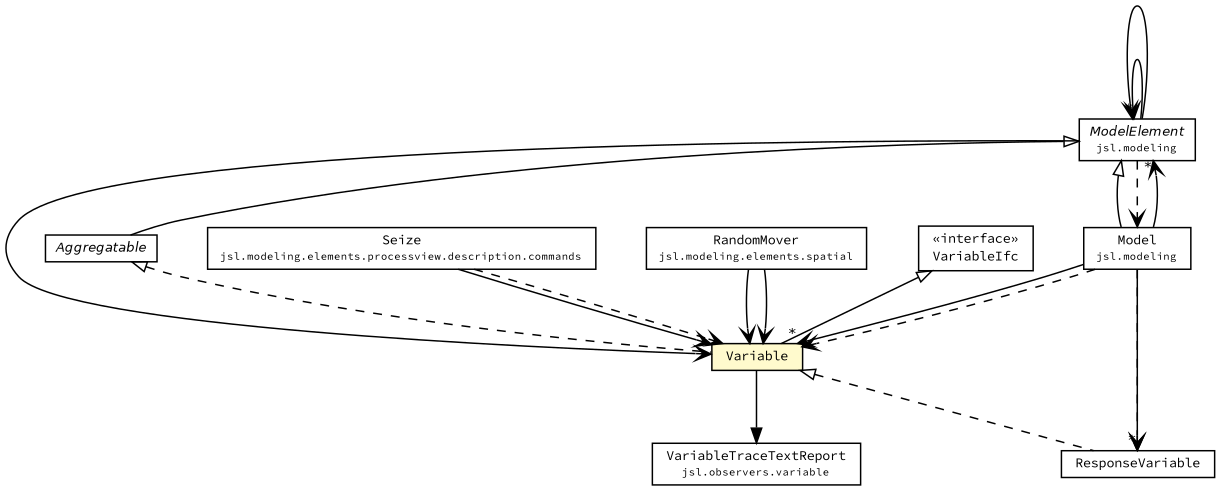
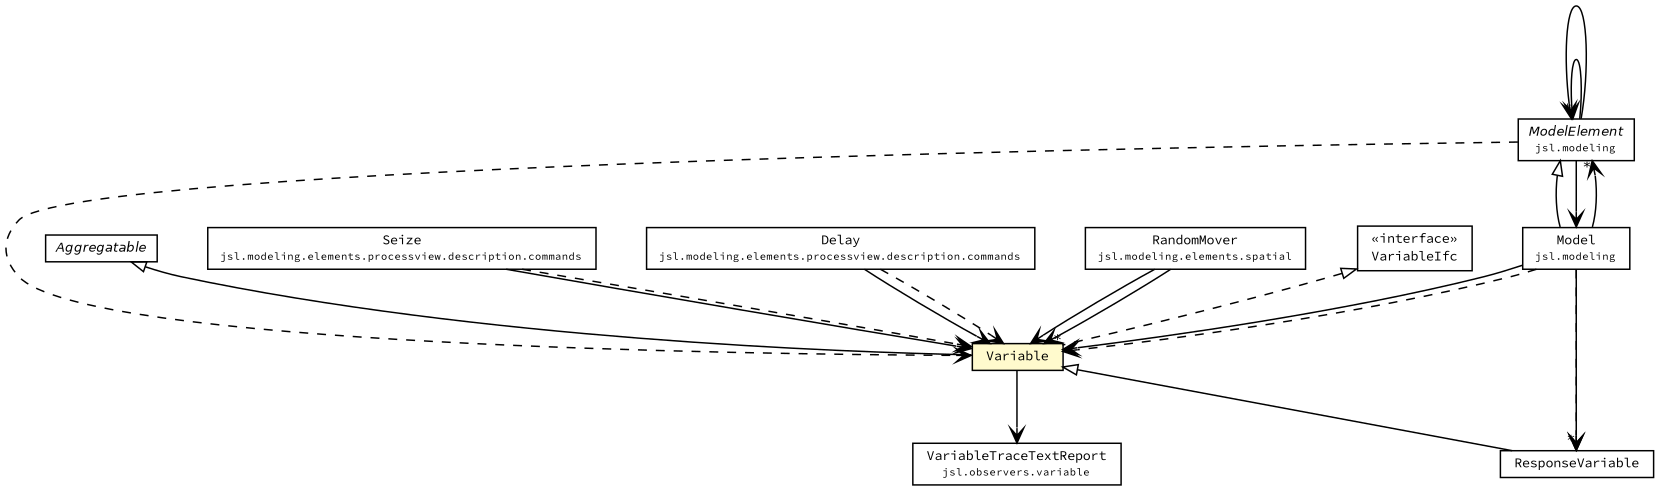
edge "Aggregatable" -> "ModelElement": removed
edge "ModelElement" -> "Variable": style solid -> dashed
edge "ModelElement" -> "Model": style dashed -> solid
node "Delay": added
edge "Variable" -> "VariableIfc": style solid -> dashed
edge "Variable" -> "Aggregatable": style dashed -> solid
edge "Variable" -> "VariableTraceTextReport": arrowhead normal -> open
edge "ResponseVariable" -> "Variable": style dashed -> solid
